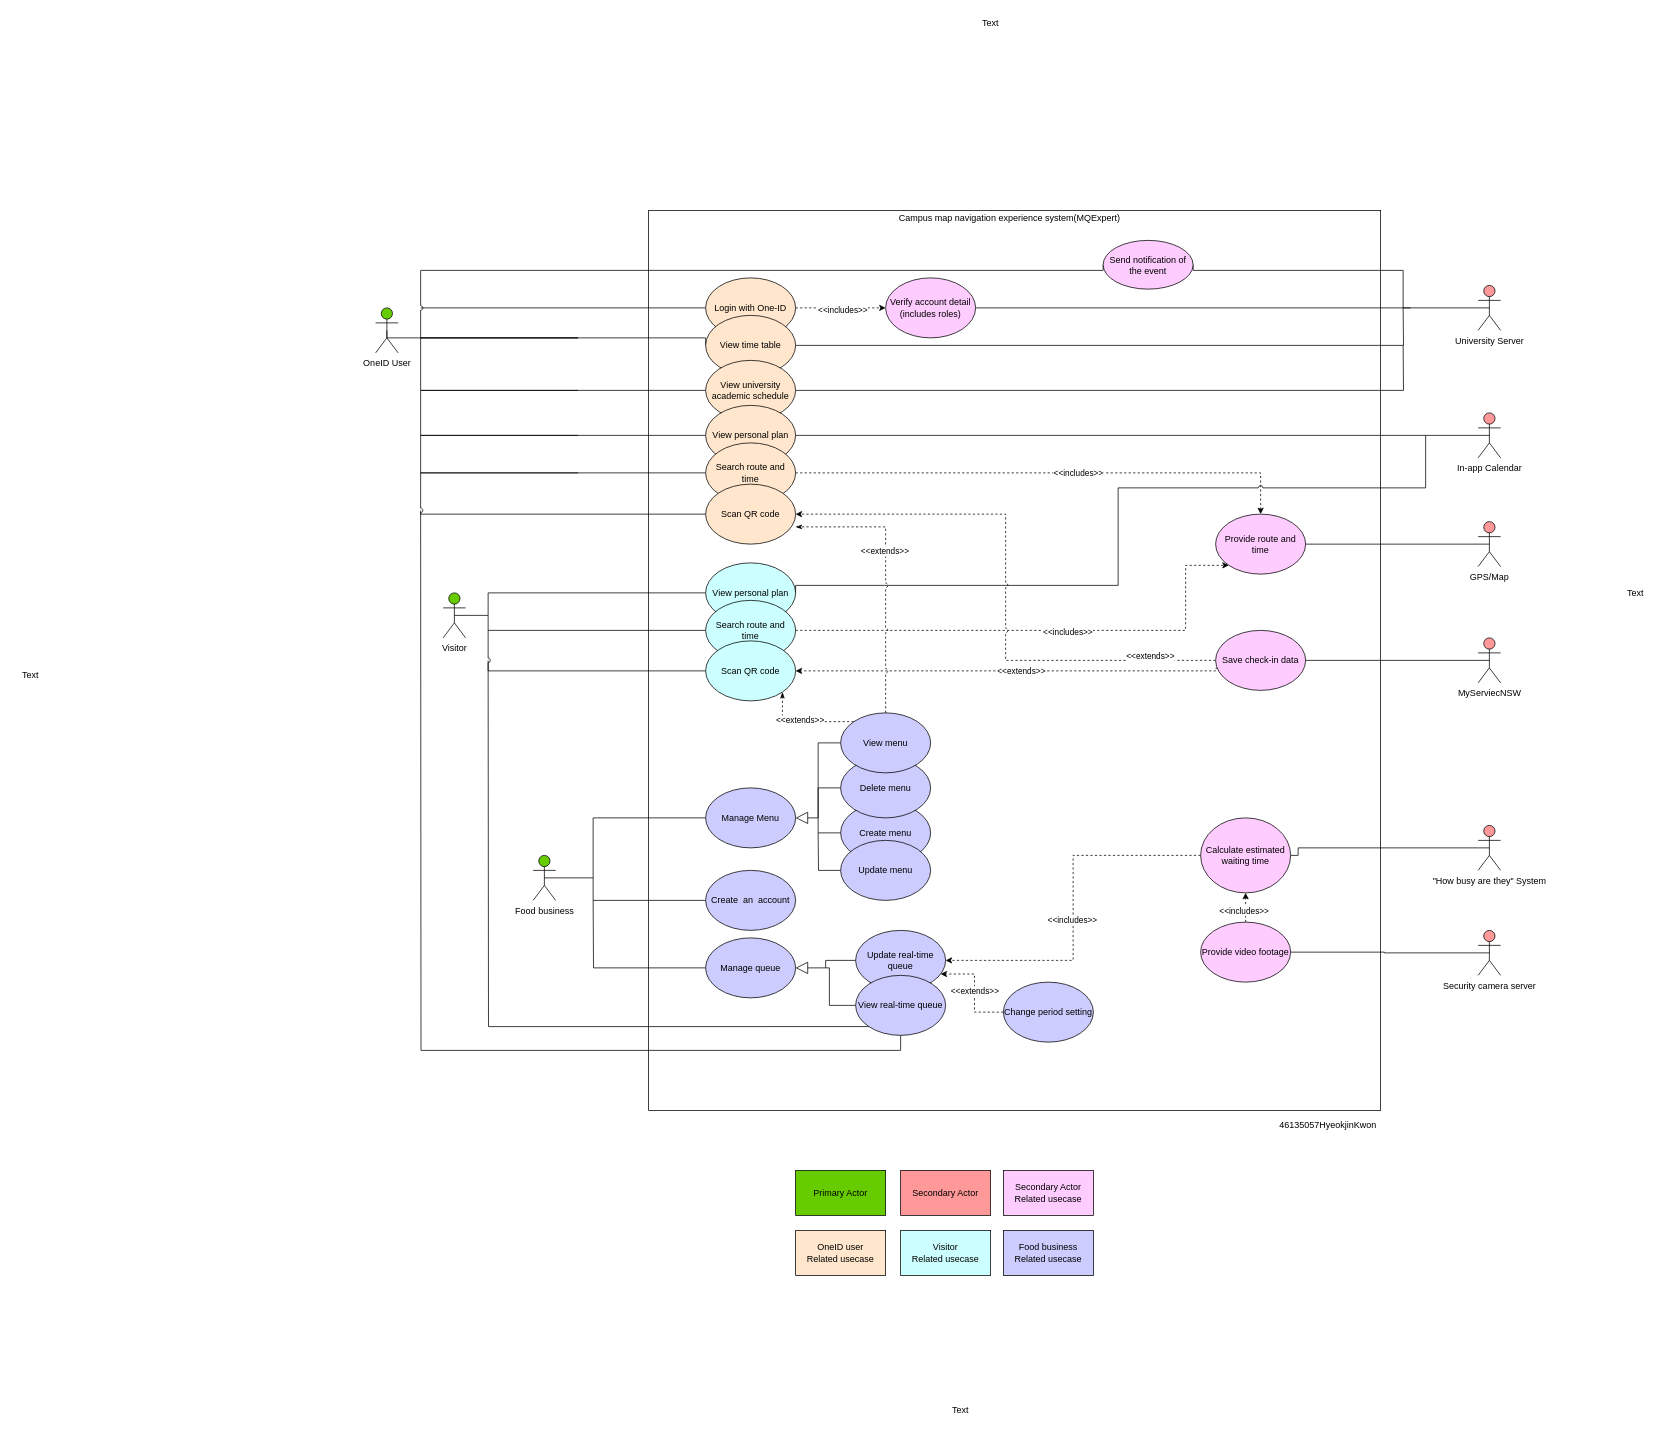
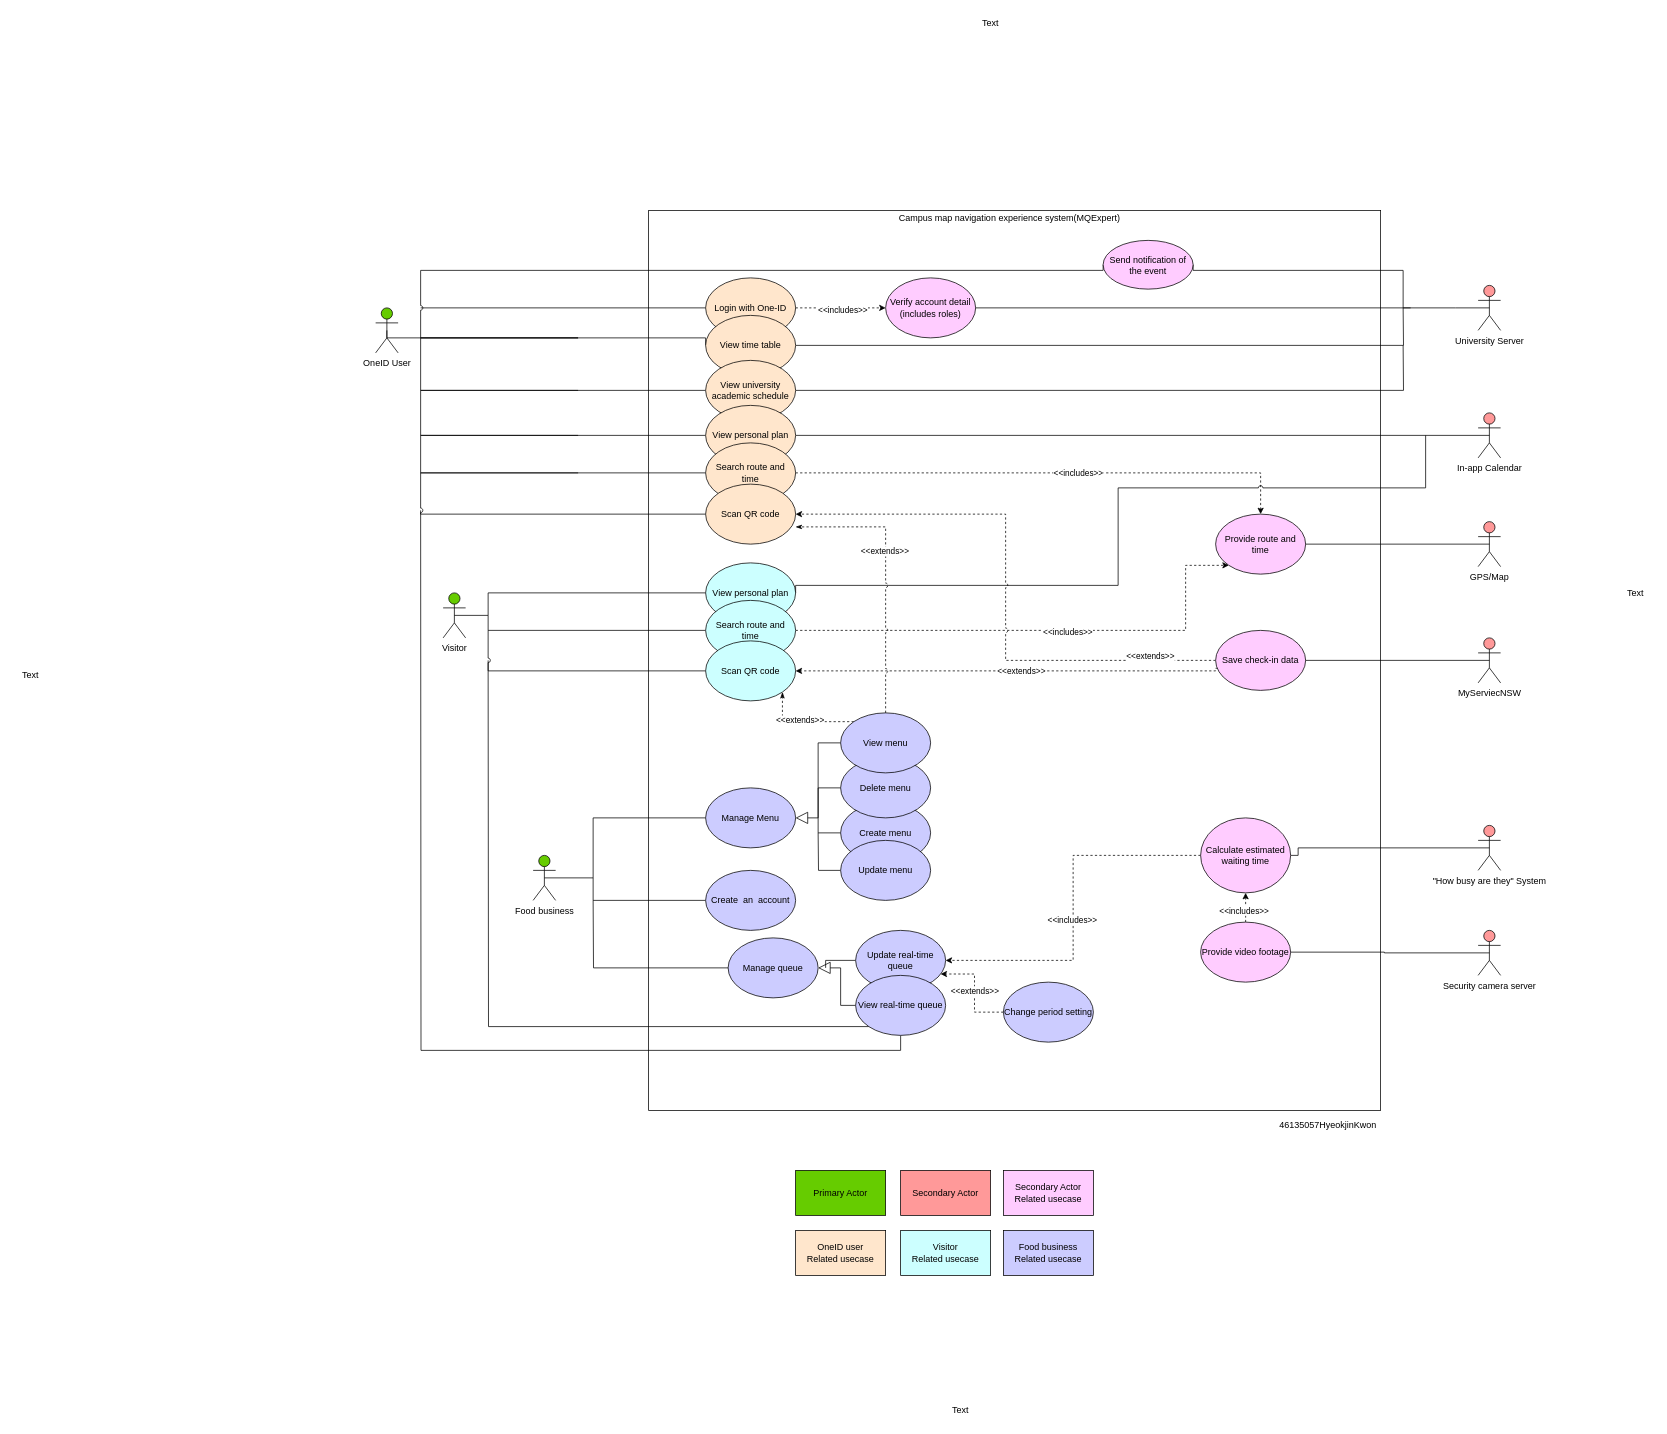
node "Manage queue": moved (750, 968) -> (773, 968)
